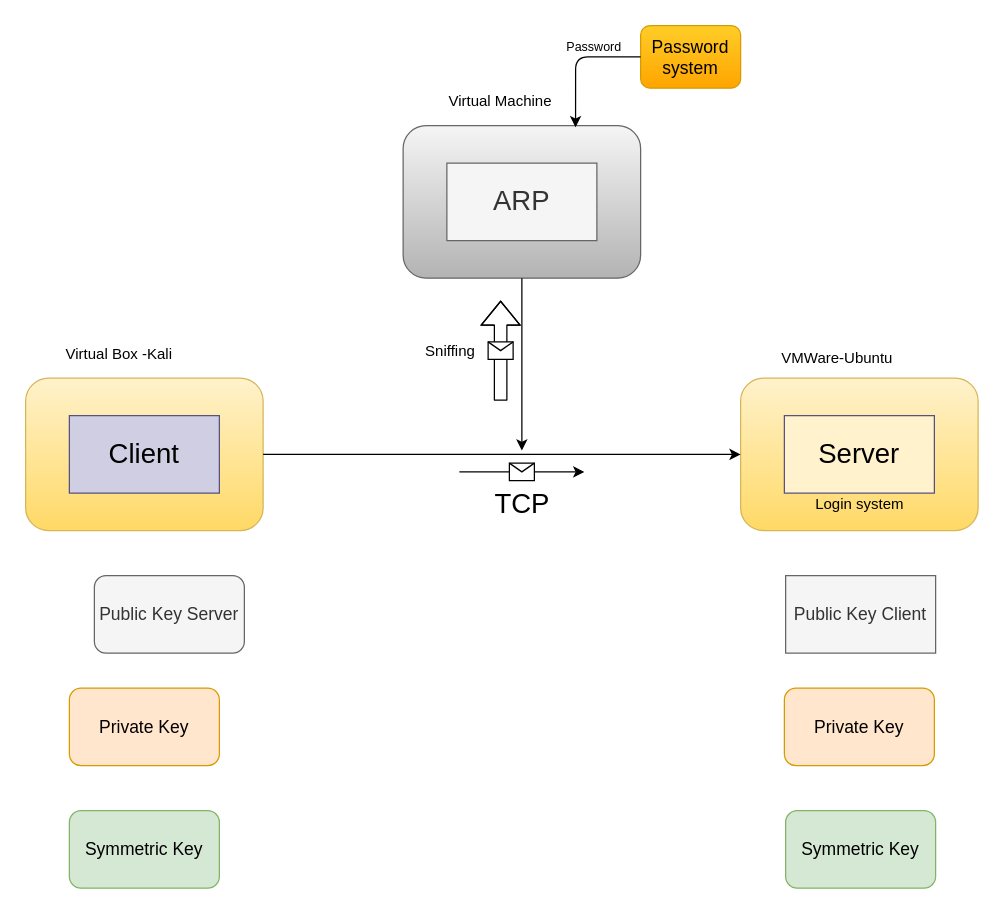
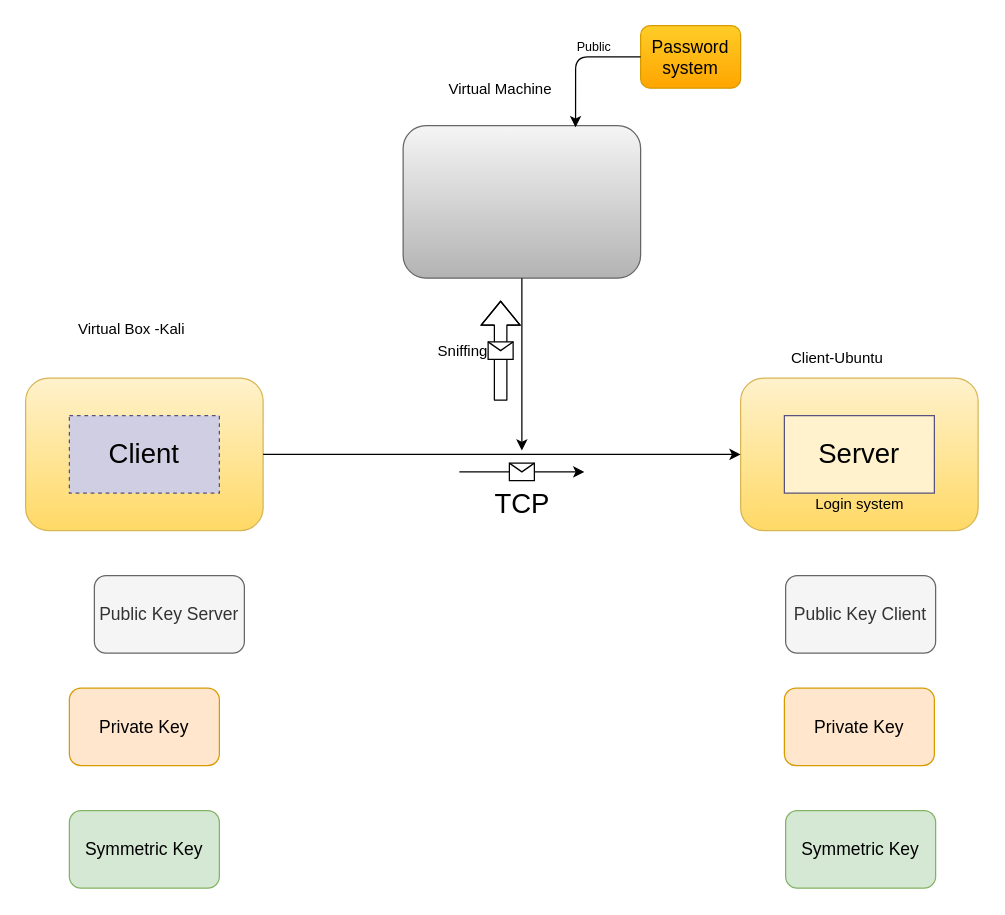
node "Password": label "Password" -> "Public"
node "Virtual Machine": moved (501, 102) -> (501, 89)
node "ARP": removed
node "Sniffing": moved (451, 352) -> (463, 352)
node "Virtual Box -Kali": moved (119, 354) -> (132, 329)
node "VMWare-Ubuntu": label "VMWare-Ubuntu" -> "Client-Ubuntu"
node "Client": style solid -> dashed
node "Public Key Client": shape rectangle -> rounded rectangle
